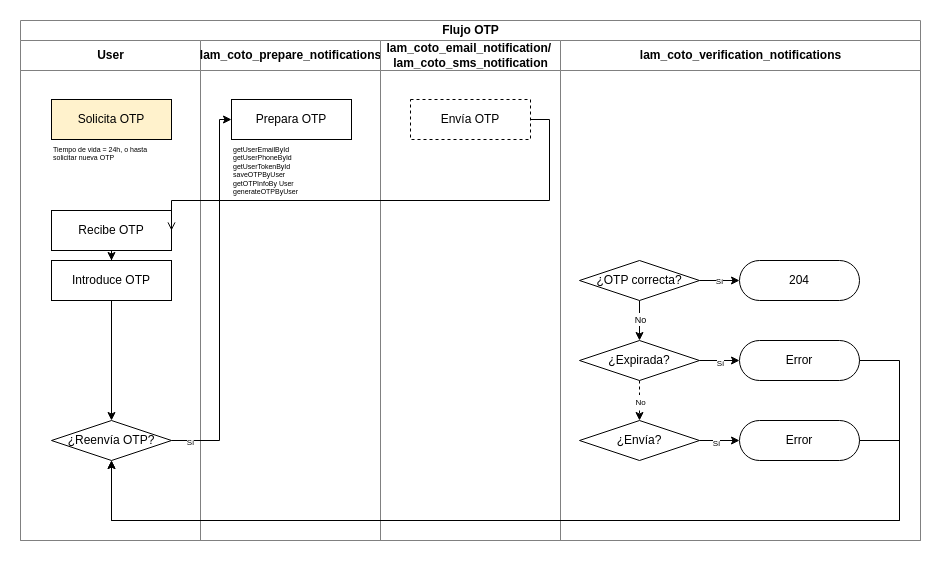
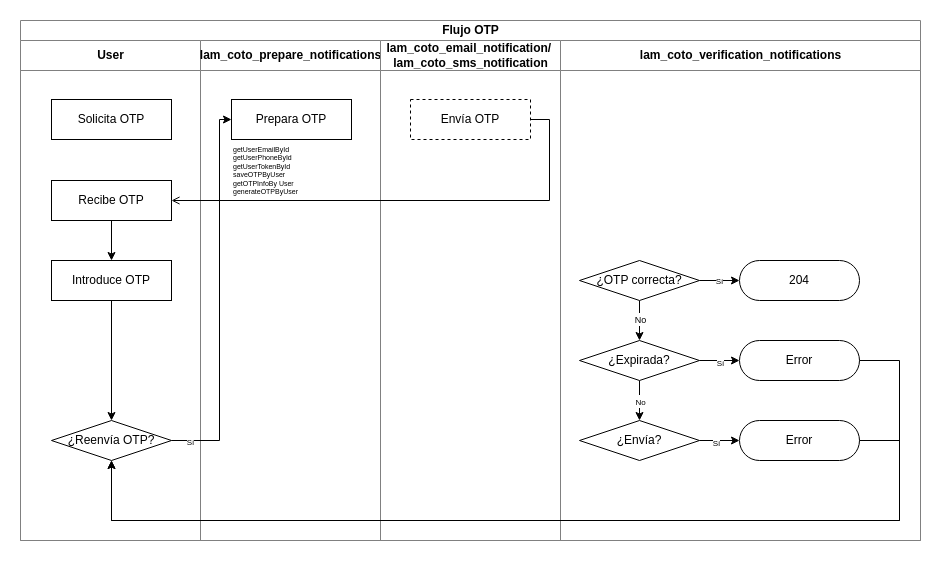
node "Solicita OTP": fillcolor #fff2cc -> #ffffff
node "Tiempo de vida = 24h, o hasta solicitar nueva OTP": removed
node "Recibe OTP": moved (112, 231) -> (112, 201)
edge "¿Expirada?" -> "¿Envía?": style dashed -> solid
